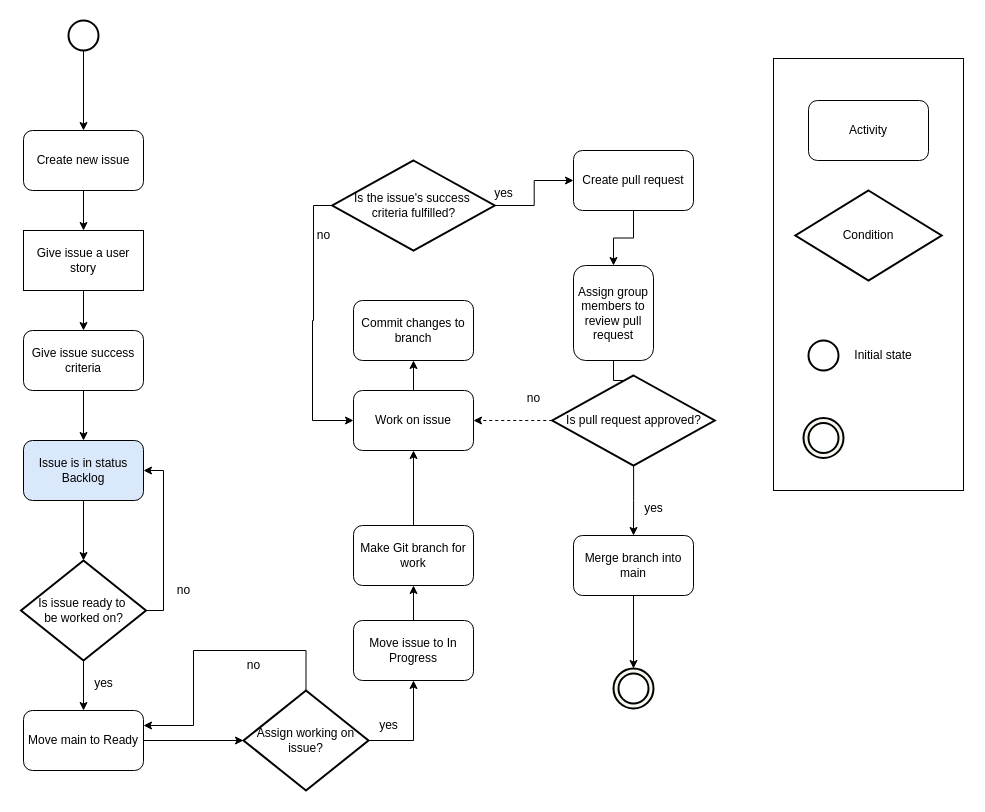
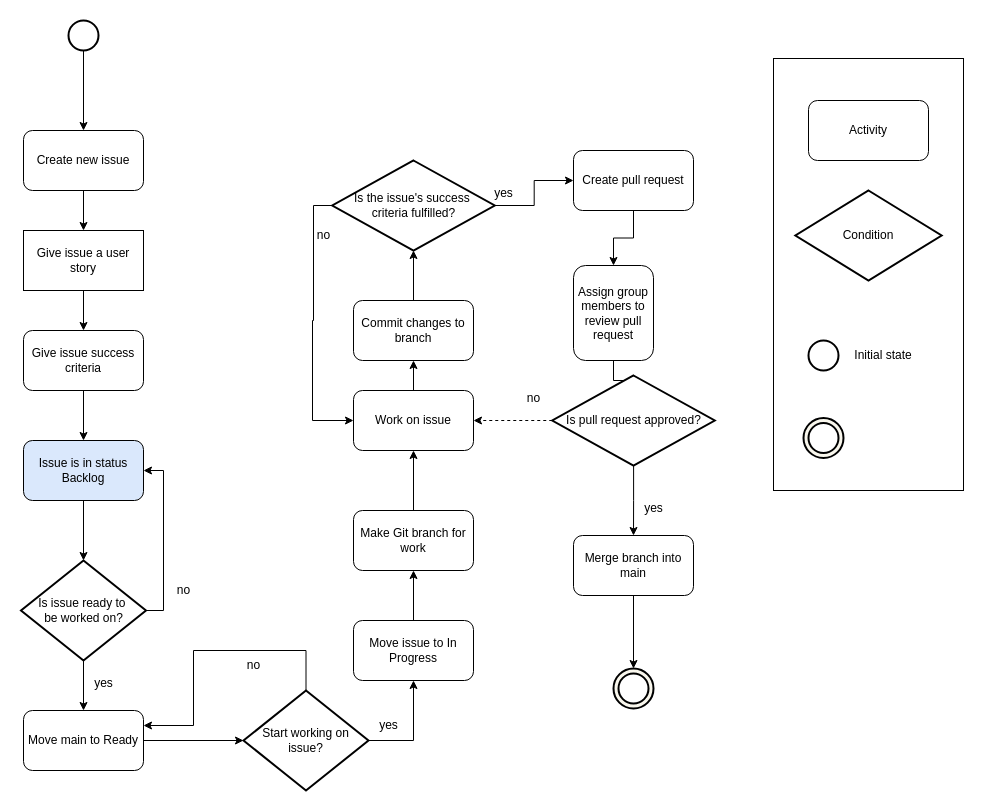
edge "Commit changes to branch" -> "Is the issue's success criteria fulfilled?": added
node "Make Git branch for work": moved (414, 556) -> (414, 541)
node "Assign working on issue?": label "Assign working on issue?" -> "Start working on issue?"
